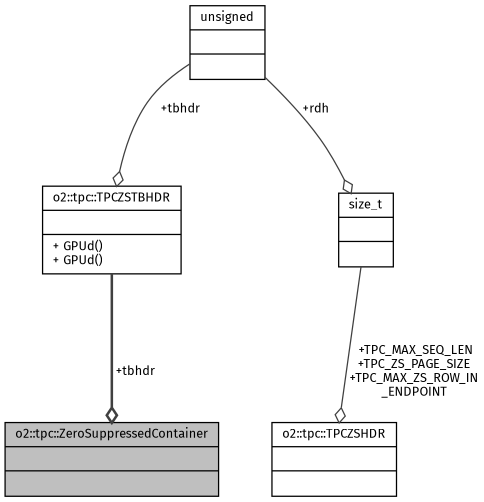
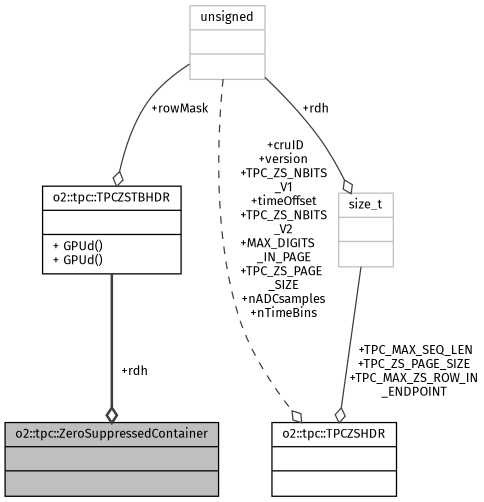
node "unsigned": color black -> grey75
edge "unsigned" -> "o2::tpc::TPCZSTBHDR": label " +tbhdr" -> " +rowMask"
node "size_t": color black -> grey75
edge "unsigned" -> "o2::tpc::TPCZSHDR": added, label "+cruID +version +TPC_ZS_NBITS _V1 +timeOffset +TPC_ZS_NBITS _V2 +MAX_DIGITS _IN_PAGE +TPC_ZS_PAGE _SIZE +nADCsamples +nTimeBins"
edge "o2::tpc::TPCZSTBHDR" -> "o2::tpc::ZeroSuppressedContainer": label " +tbhdr" -> " +rdh"
